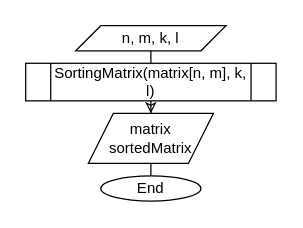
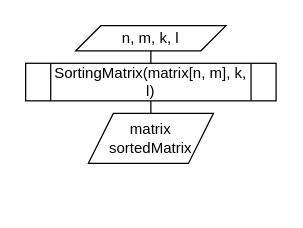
edge "SortingMatrix(matrix[n, m], k, l)" -> "matrix sortedMatrix": arrowhead classic -> none
node "End": removed
edge "matrix sortedMatrix" -- "End": removed
